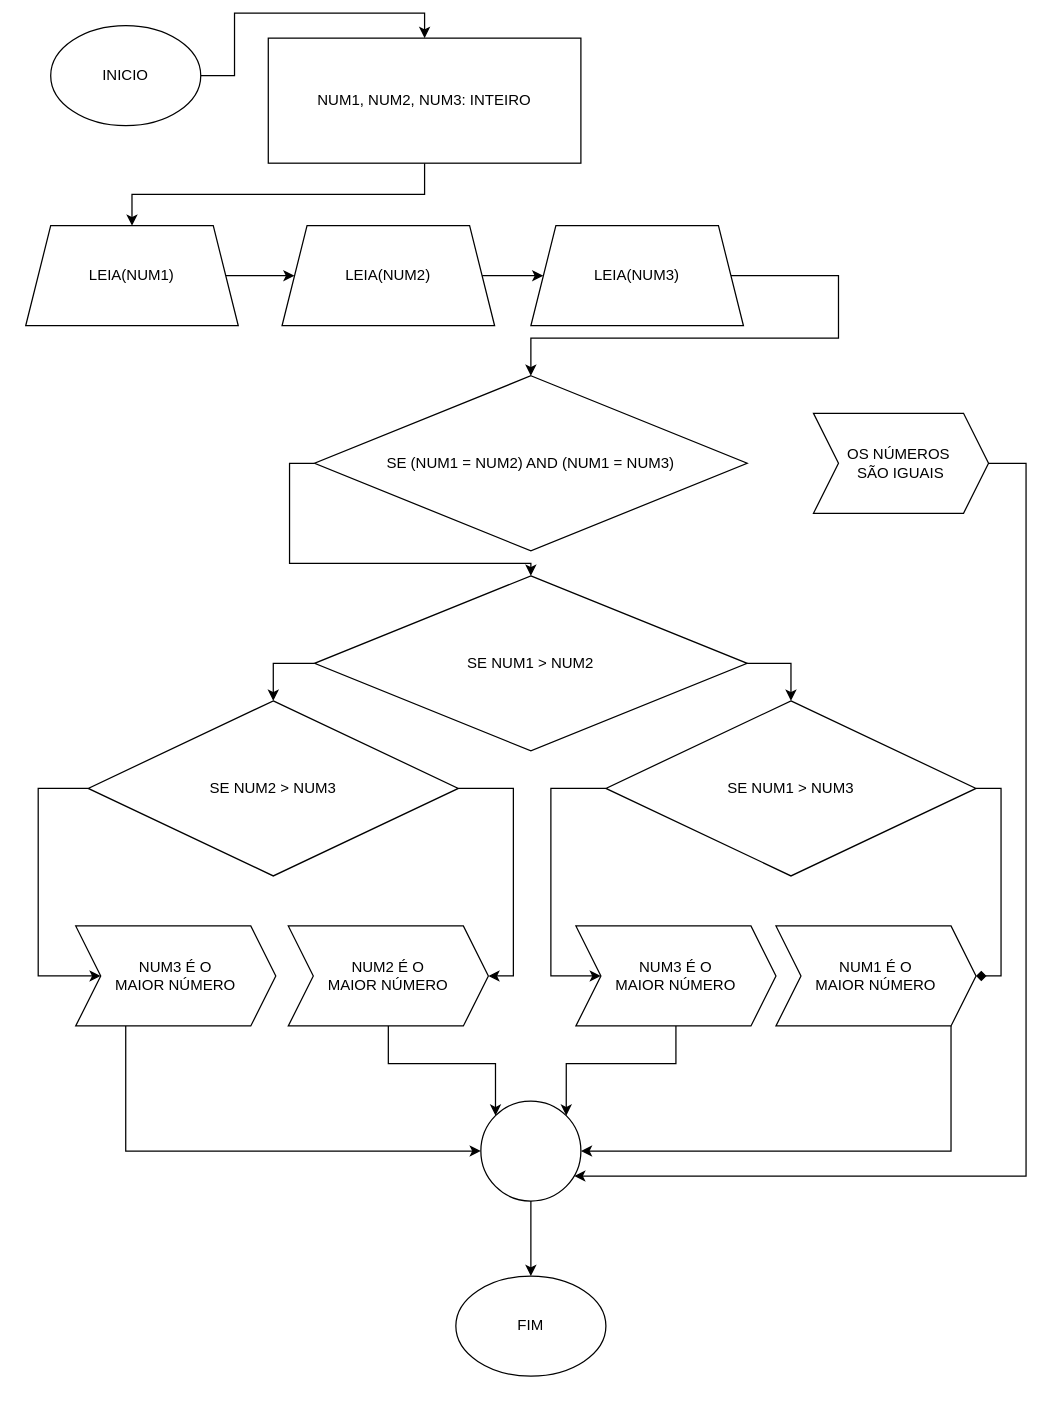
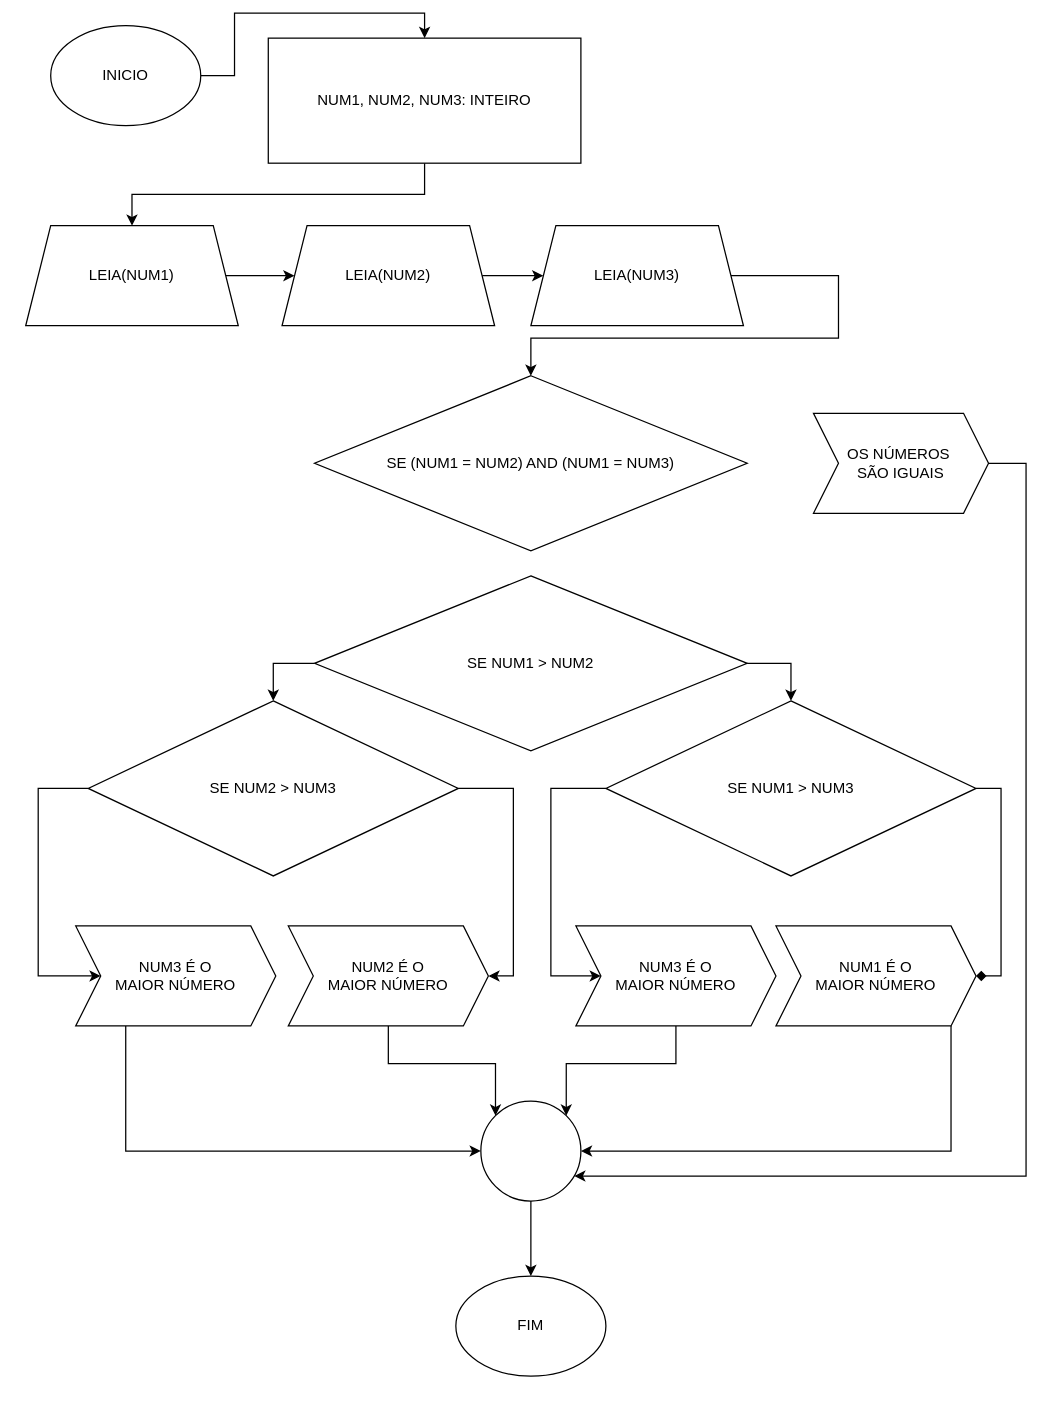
edge "SE (NUM1 = NUM2) AND (NUM1 = NUM3)" -> "SE NUM1 > NUM2": removed
